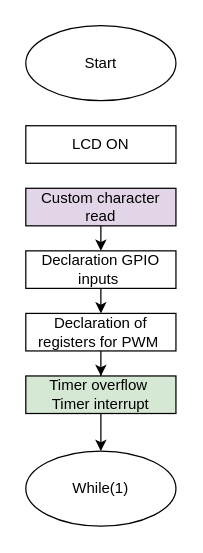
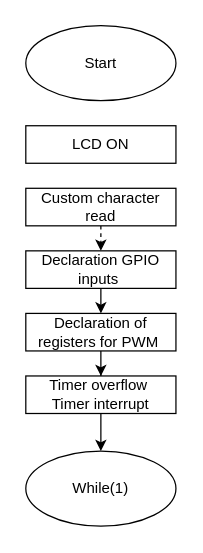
node "Custom character read": fillcolor #e1d5e7 -> #ffffff
edge "Custom character read" -> "Declaration GPIO inputs": style solid -> dashed
node "Timer overflow Timer interrupt": fillcolor #d5e8d4 -> #ffffff
